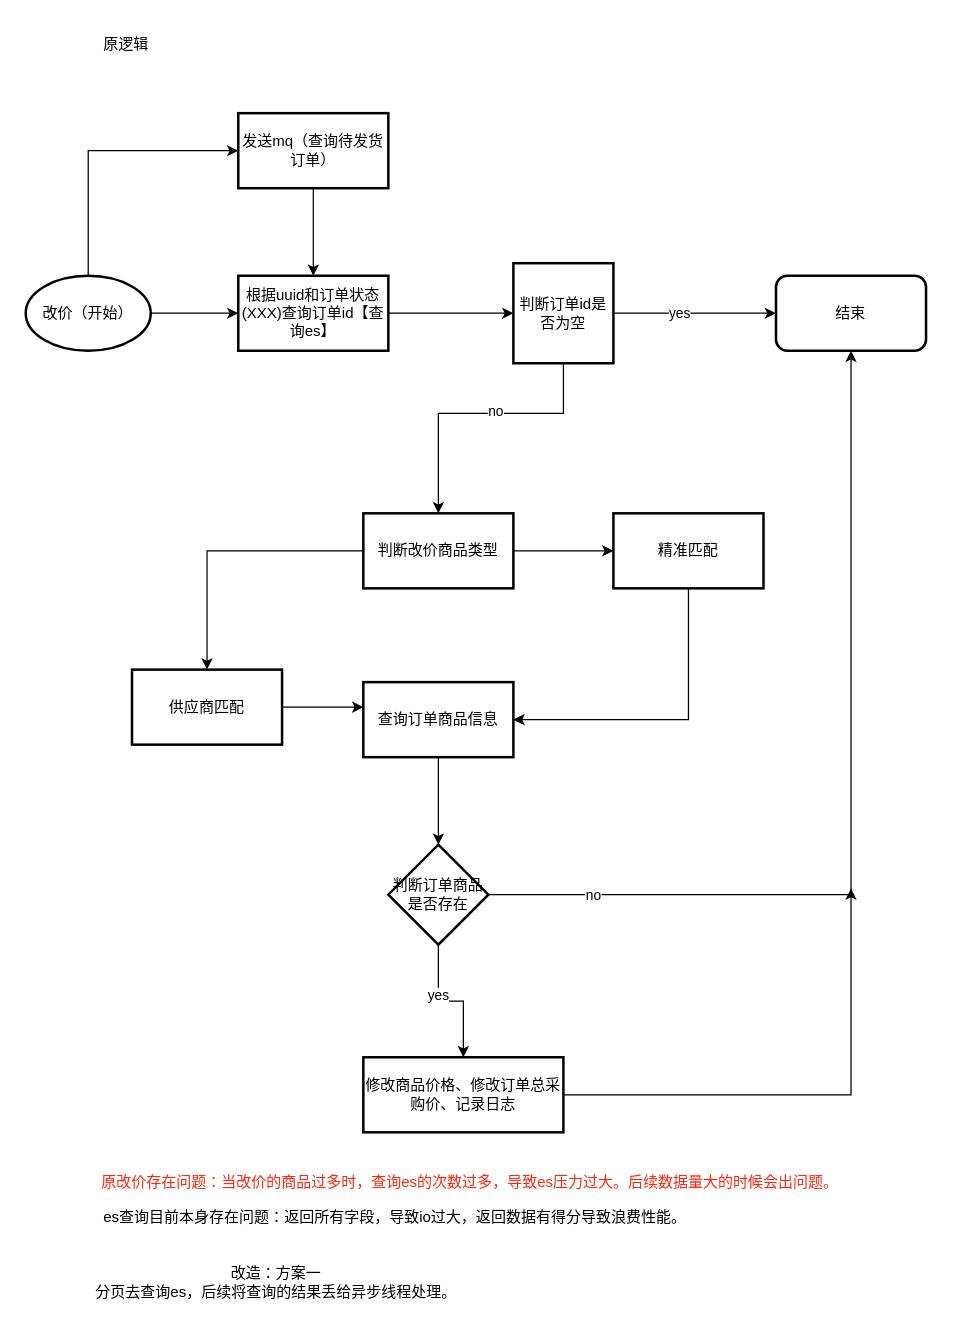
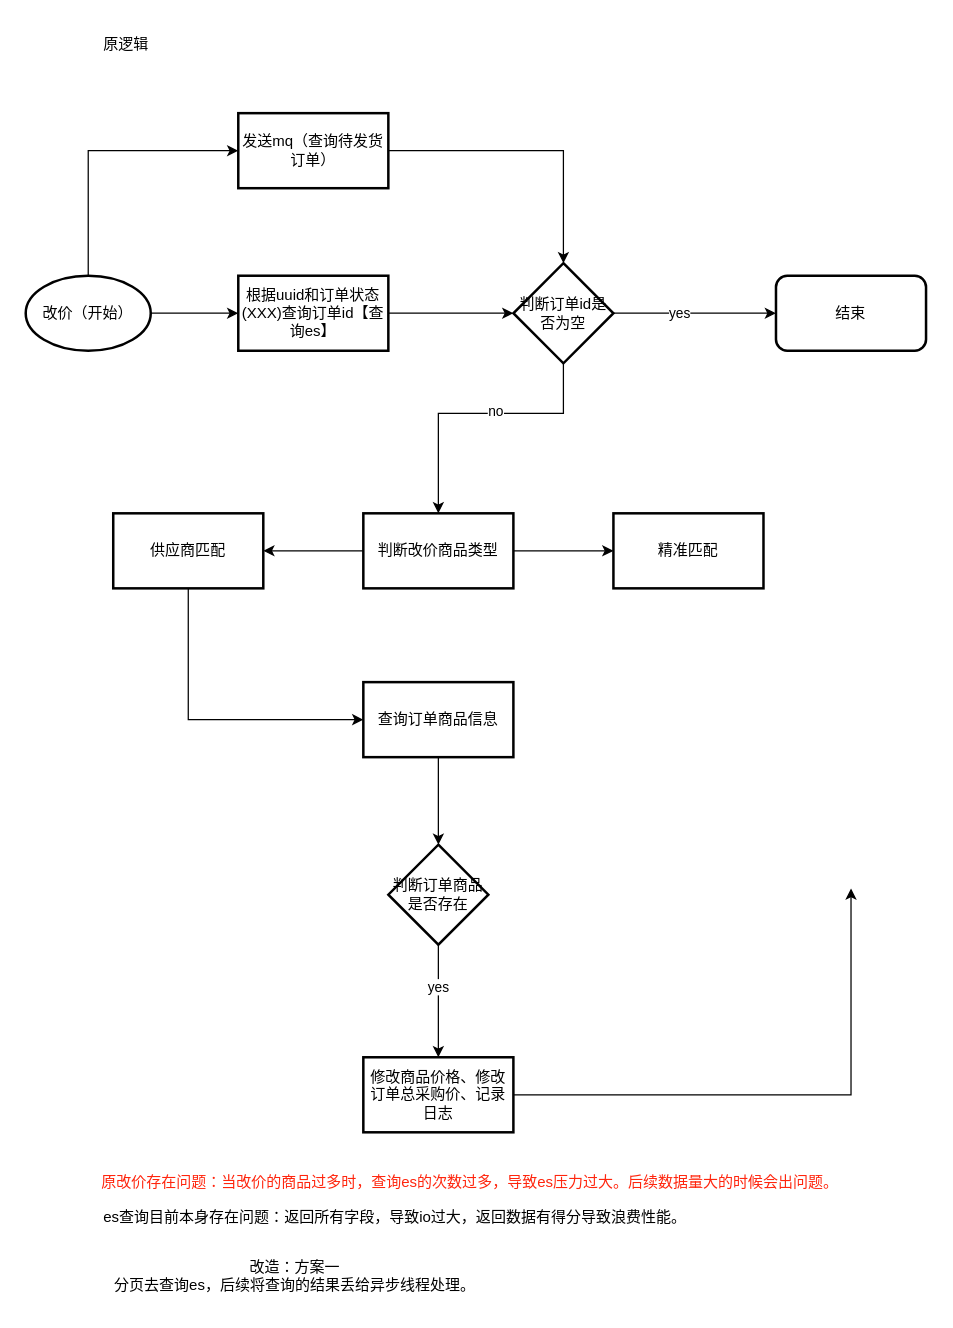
edge "发送mq（查询待发货订单）" -> "根据uuid和订单状态(XXX)查询订单id【查询es】": now "发送mq（查询待发货订单）" -> "判断订单id是否为空"
node "判断订单id是否为空": shape rectangle -> diamond
node "供应商匹配": moved (207, 707) -> (188, 551)
edge "精准匹配" -> "查询订单商品信息": removed
edge "判断订单商品是否存在" -> "结束": removed, label "no"
node "修改商品价格、修改订单总采购价、记录日志": size 200x75 -> 150x75
node "改造：方案一 分页去查询es，后续将查询的结果丢给异步线程处理。": moved (276, 1282) -> (294, 1276)
